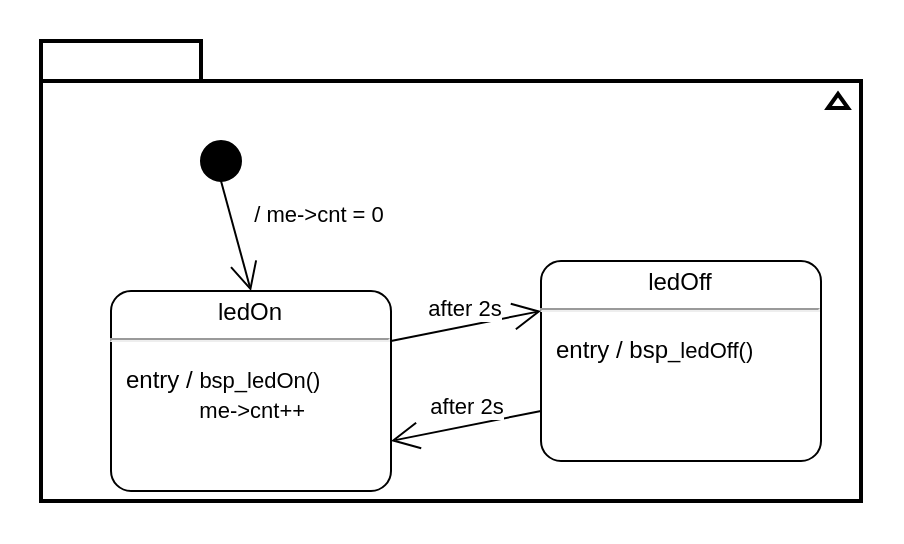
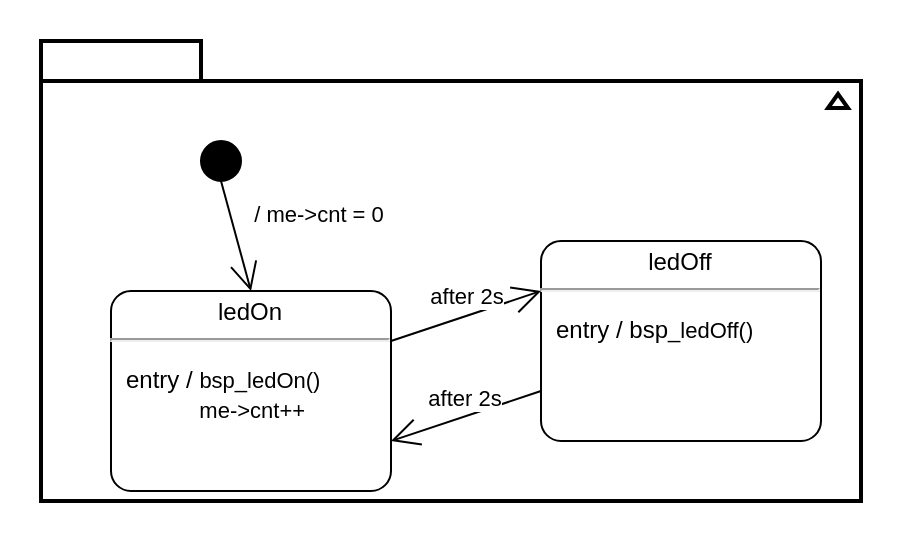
node "ledOff entry / bsp_ledOff()": moved (681, 361) -> (681, 341)
